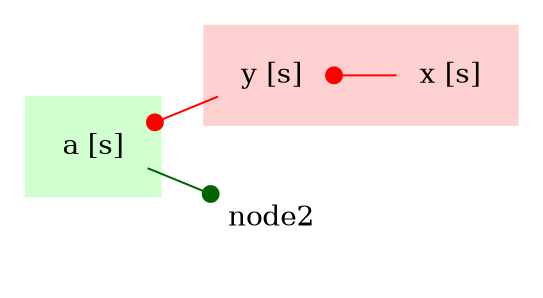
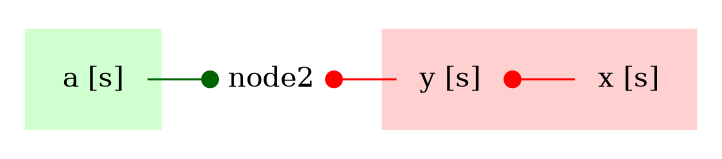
edge "y [s]" -- "a [s]": now "y [s]" -- "node2"
